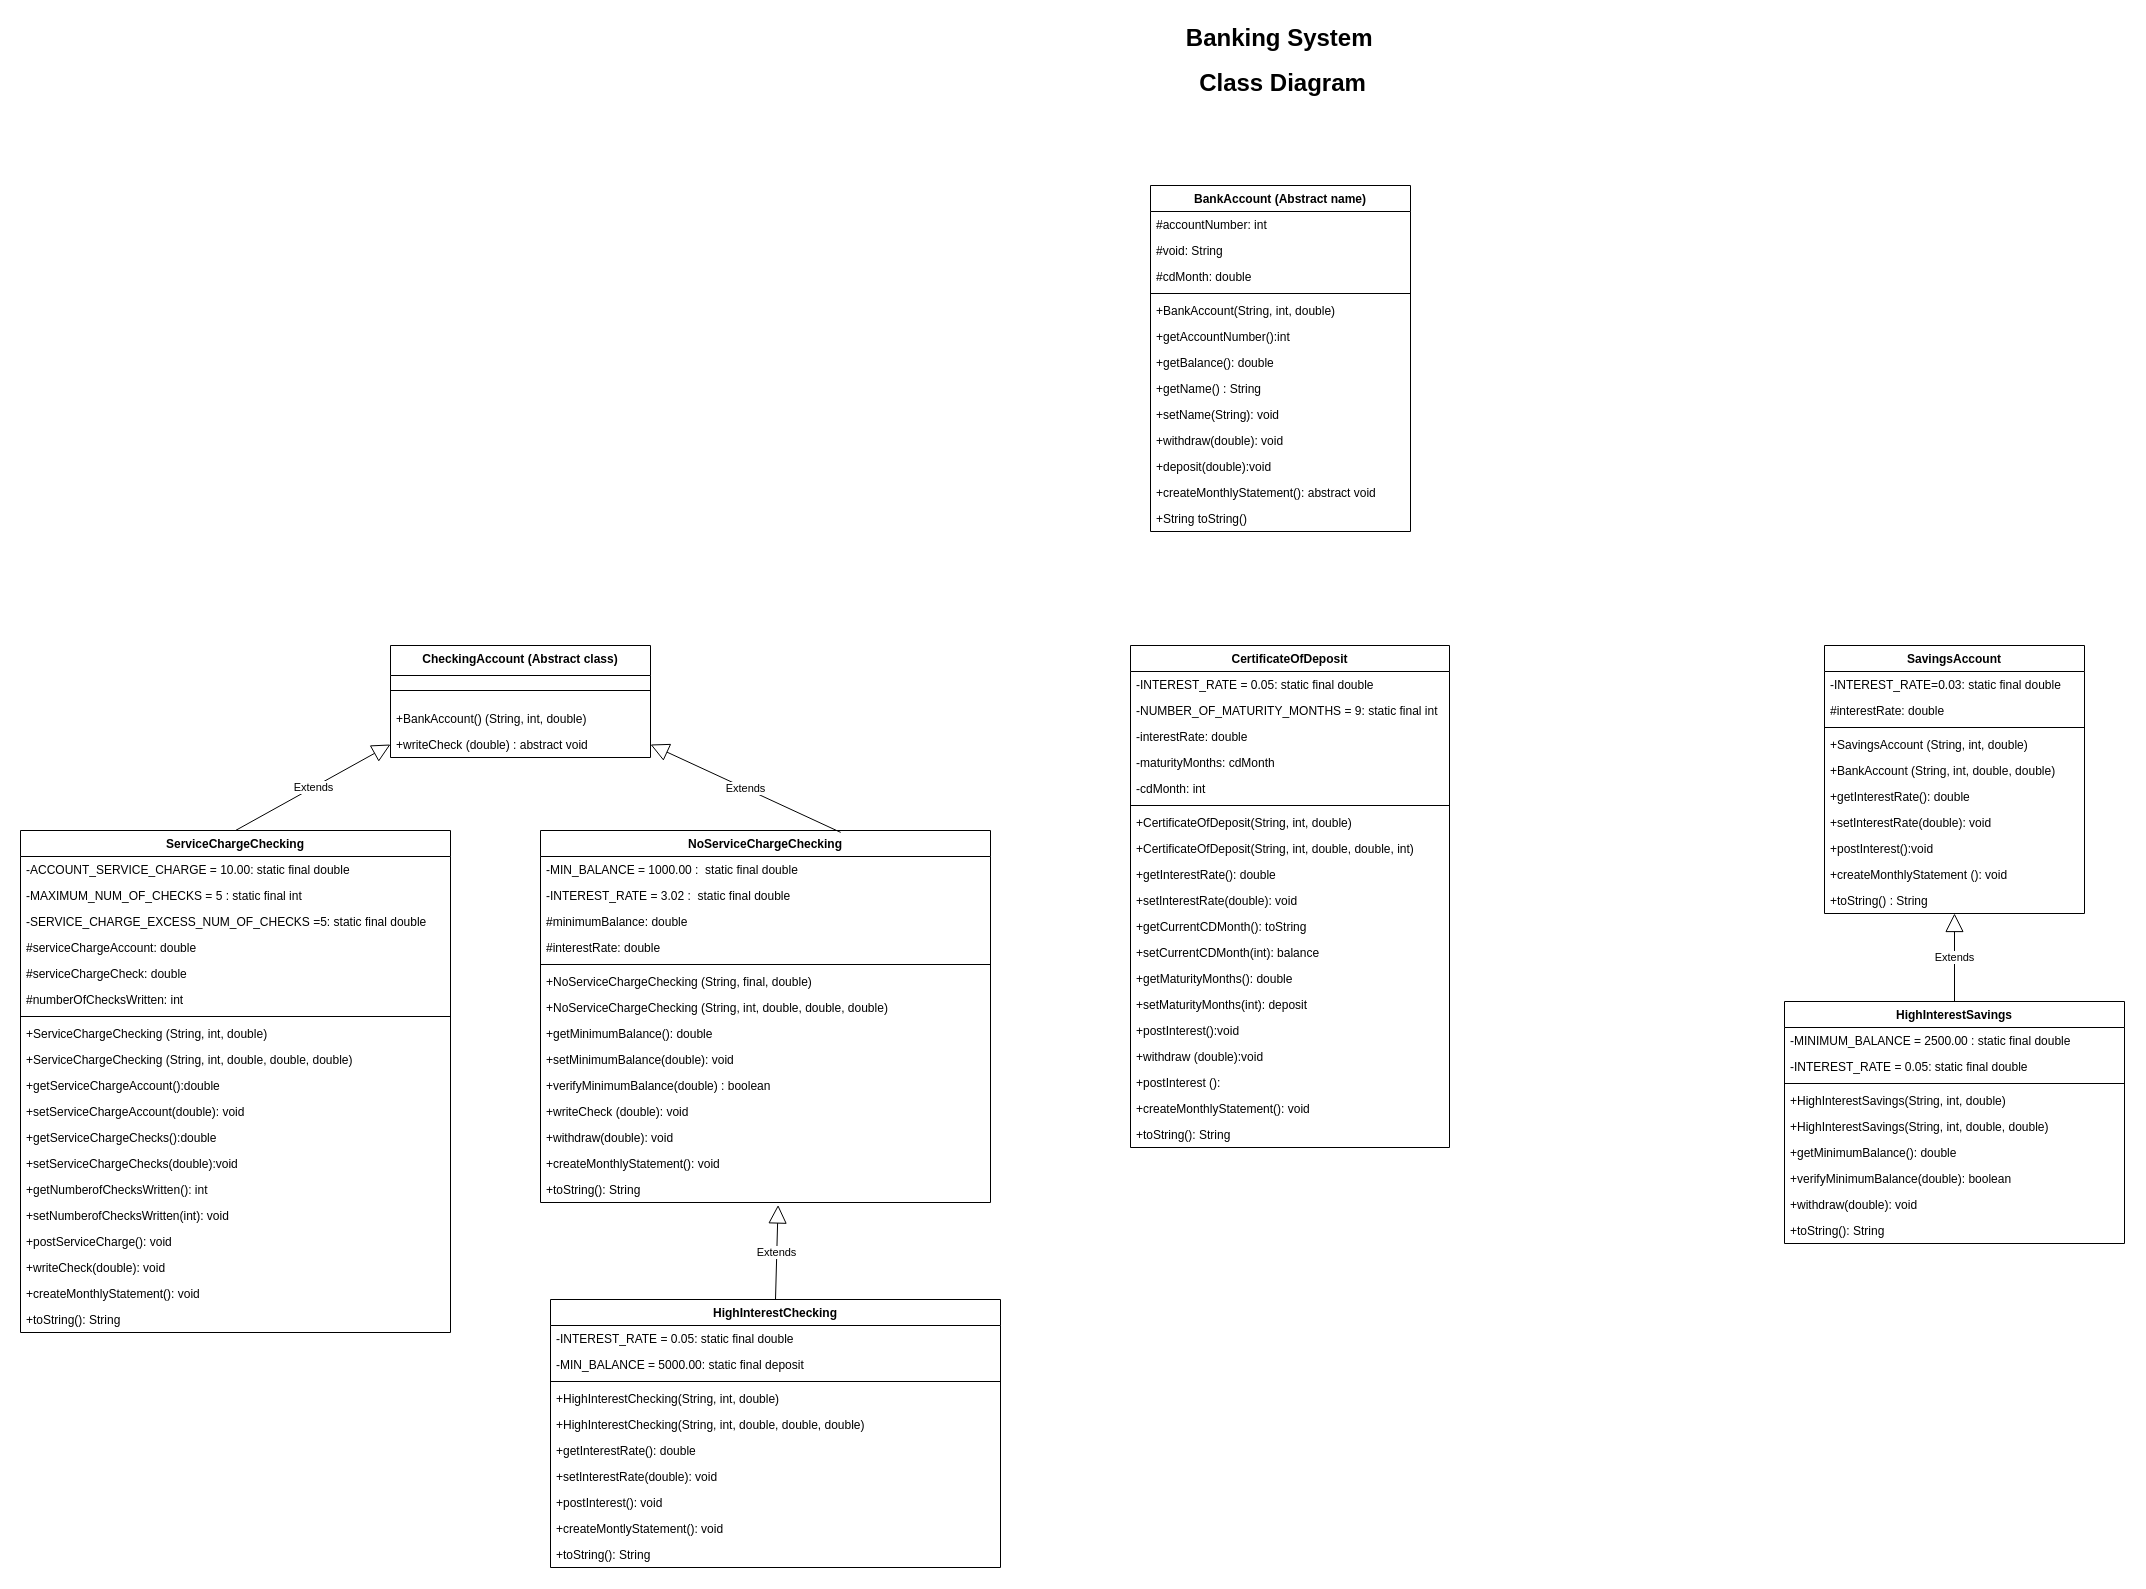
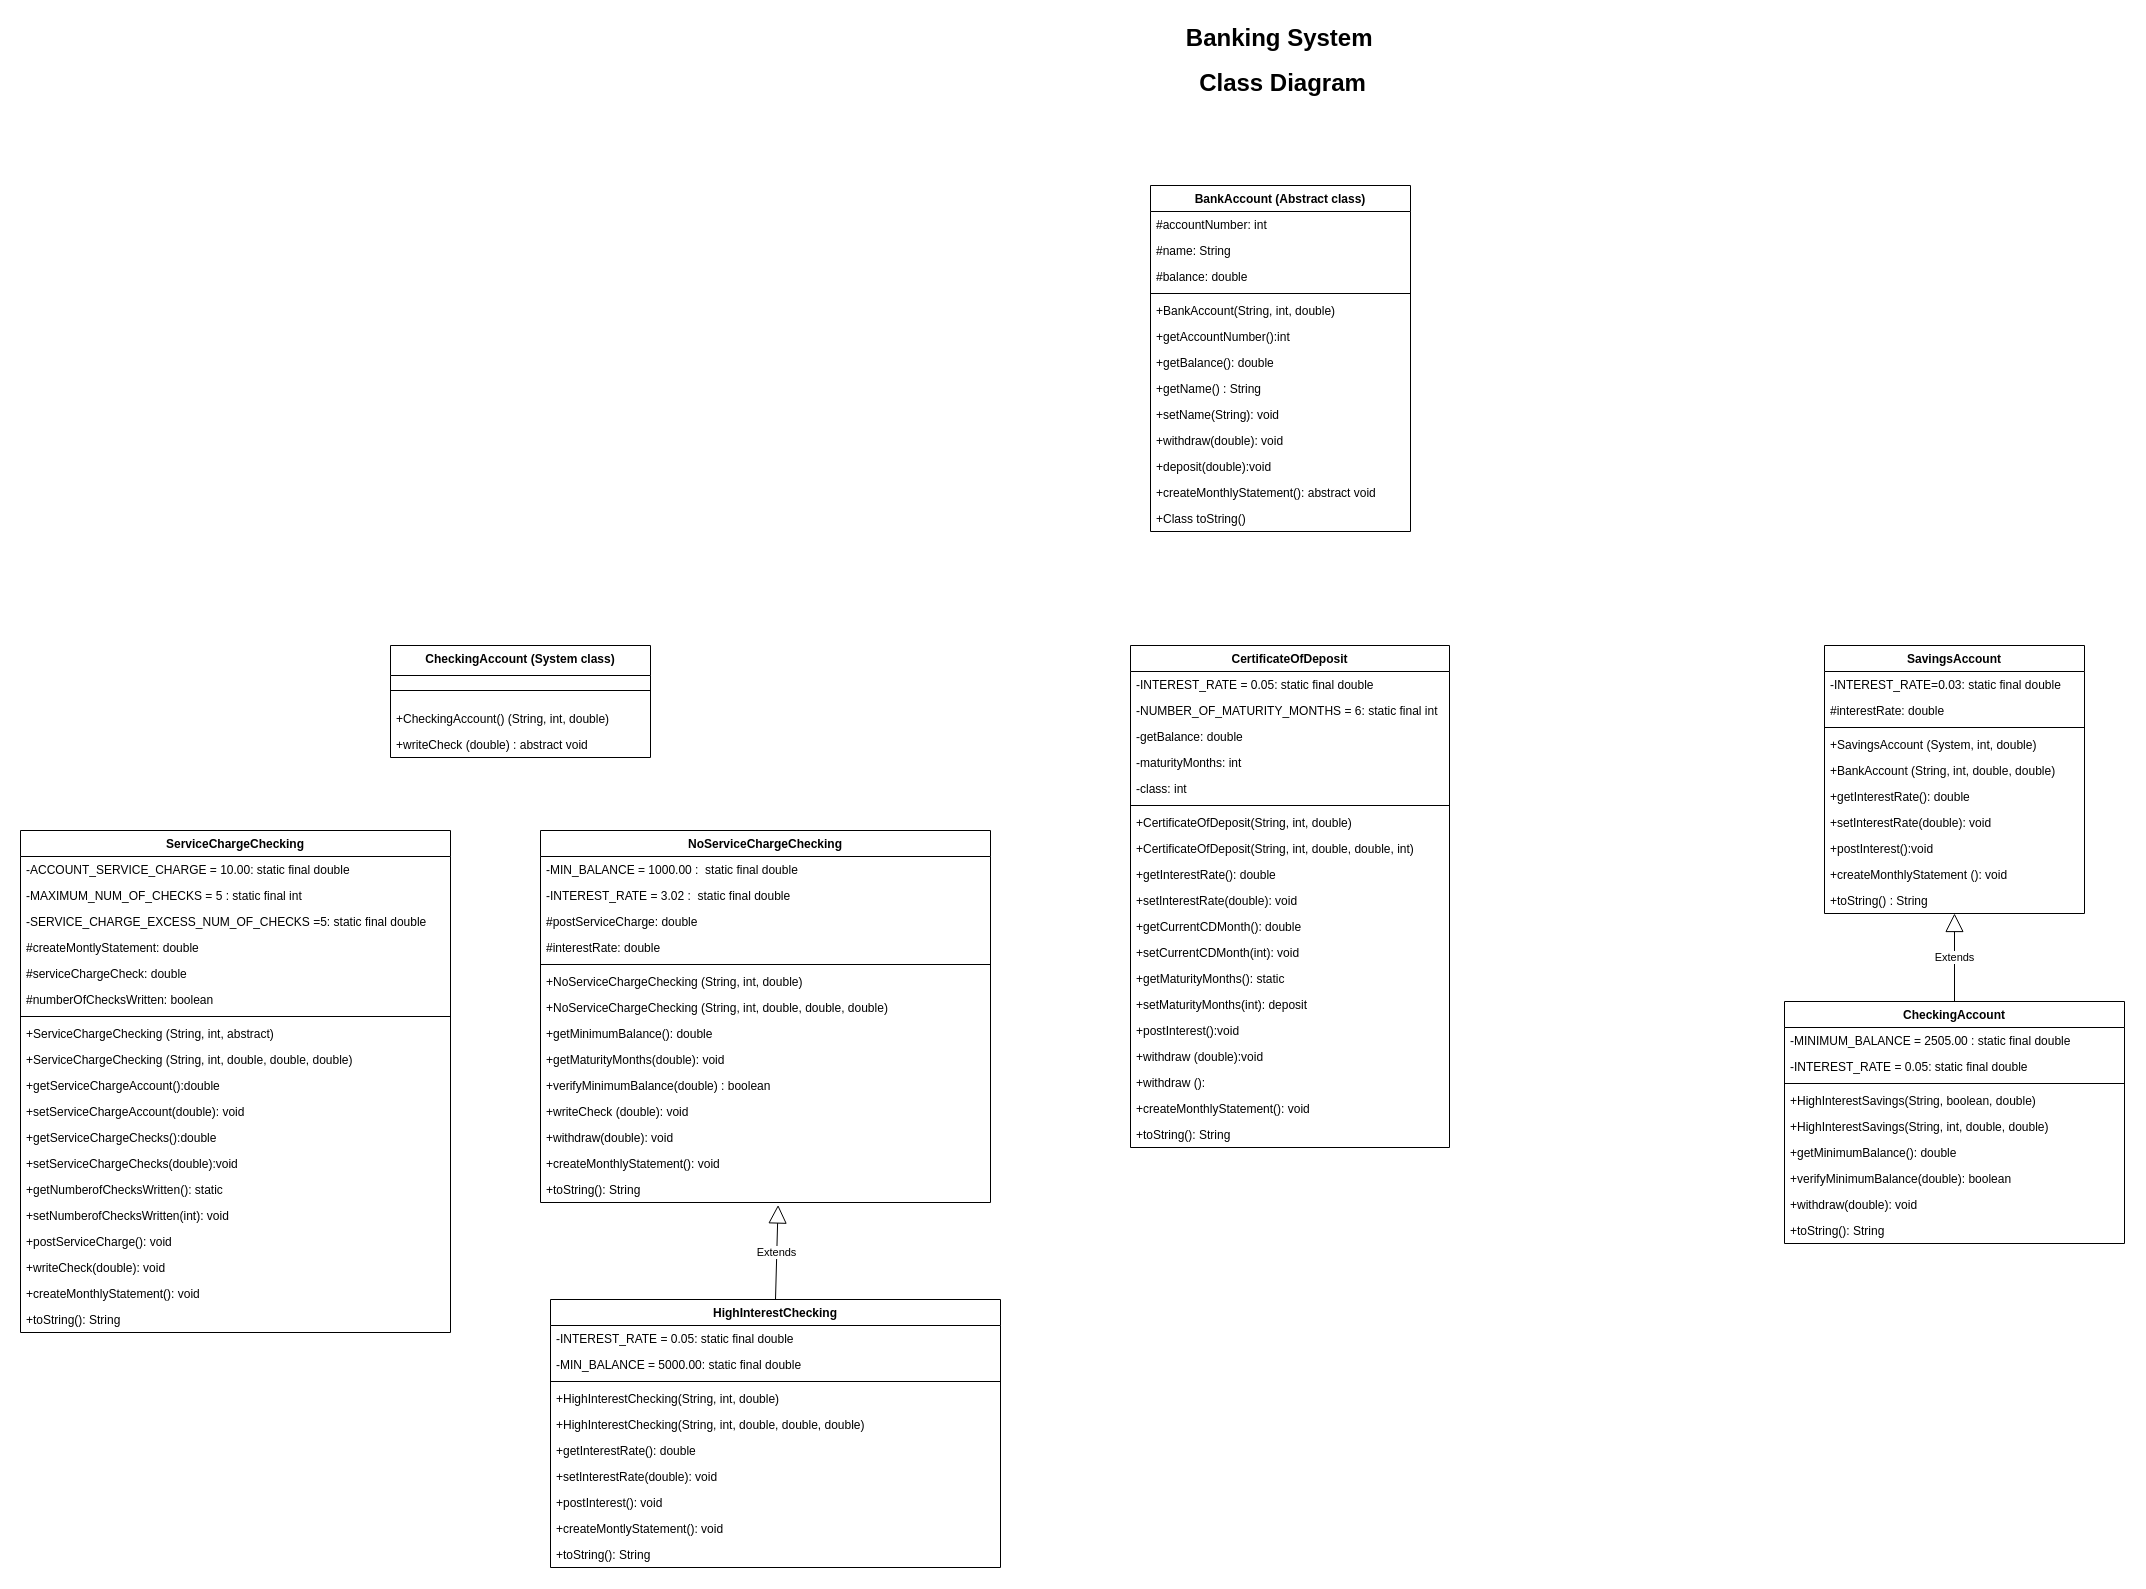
node "BankAccount (Abstract name)": label "BankAccount (Abstract name)" -> "BankAccount (Abstract class)"
node "#void: String": label "#void: String" -> "#name: String"
node "#cdMonth: double": label "#cdMonth: double" -> "#balance: double"
node "+String toString()": label "+String toString()" -> "+Class toString()"
node "CheckingAccount (Abstract class)": label "CheckingAccount (Abstract class)" -> "CheckingAccount (System class)"
node "-NUMBER_OF_MATURITY_MONTHS = 9: static final int": label "-NUMBER_OF_MATURITY_MONTHS = 9: static final int" -> "-NUMBER_OF_MATURITY_MONTHS = 6: static final int"
node "+BankAccount() (String, int, double)": label "+BankAccount() (String, int, double)" -> "+CheckingAccount() (String, int, double)"
node "-interestRate: double": label "-interestRate: double" -> "-getBalance: double"
node "+SavingsAccount (String, int, double)": label "+SavingsAccount (String, int, double)" -> "+SavingsAccount (System, int, double)"
node "-maturityMonths: cdMonth": label "-maturityMonths: cdMonth" -> "-maturityMonths: int"
node "-cdMonth: int": label "-cdMonth: int" -> "-class: int"
edge "ServiceChargeChecking" -> "+writeCheck (double) : abstract void": removed, label "Extends"
edge "NoServiceChargeChecking" -> "+writeCheck (double) : abstract void": removed, label "Extends"
node "#minimumBalance: double": label "#minimumBalance: double" -> "#postServiceCharge: double"
node "+getCurrentCDMonth(): toString": label "+getCurrentCDMonth(): toString" -> "+getCurrentCDMonth(): double"
node "#serviceChargeAccount: double": label "#serviceChargeAccount: double" -> "#createMontlyStatement: double"
node "+setCurrentCDMonth(int): balance": label "+setCurrentCDMonth(int): balance" -> "+setCurrentCDMonth(int): void"
node "+getMaturityMonths(): double": label "+getMaturityMonths(): double" -> "+getMaturityMonths(): static"
node "+NoServiceChargeChecking (String, final, double)": label "+NoServiceChargeChecking (String, final, double)" -> "+NoServiceChargeChecking (String, int, double)"
node "#numberOfChecksWritten: int": label "#numberOfChecksWritten: int" -> "#numberOfChecksWritten: boolean"
node "HighInterestSavings": label "HighInterestSavings" -> "CheckingAccount"
node "+ServiceChargeChecking (String, int, double)": label "+ServiceChargeChecking (String, int, double)" -> "+ServiceChargeChecking (String, int, abstract)"
node "-MINIMUM_BALANCE = 2500.00 : static final double": label "-MINIMUM_BALANCE = 2500.00 : static final double" -> "-MINIMUM_BALANCE = 2505.00 : static final double"
node "+setMinimumBalance(double): void": label "+setMinimumBalance(double): void" -> "+getMaturityMonths(double): void"
node "+postInterest ():": label "+postInterest ():" -> "+withdraw ():"
node "+HighInterestSavings(String, int, double)": label "+HighInterestSavings(String, int, double)" -> "+HighInterestSavings(String, boolean, double)"
node "+getNumberofChecksWritten(): int": label "+getNumberofChecksWritten(): int" -> "+getNumberofChecksWritten(): static"
node "-MIN_BALANCE = 5000.00: static final deposit": label "-MIN_BALANCE = 5000.00: static final deposit" -> "-MIN_BALANCE = 5000.00: static final double"
